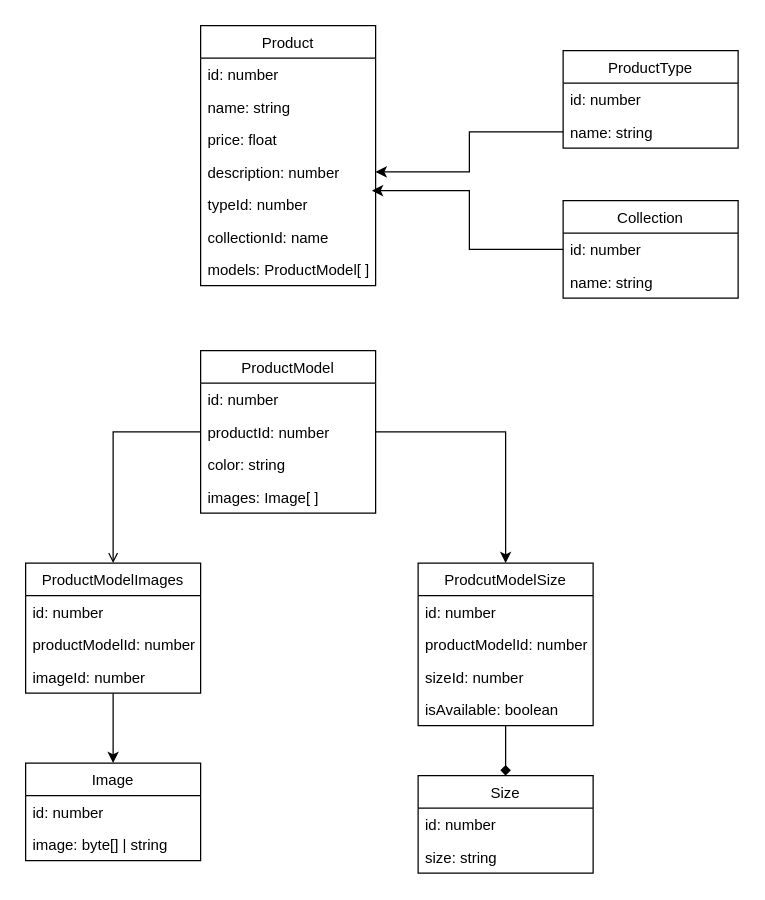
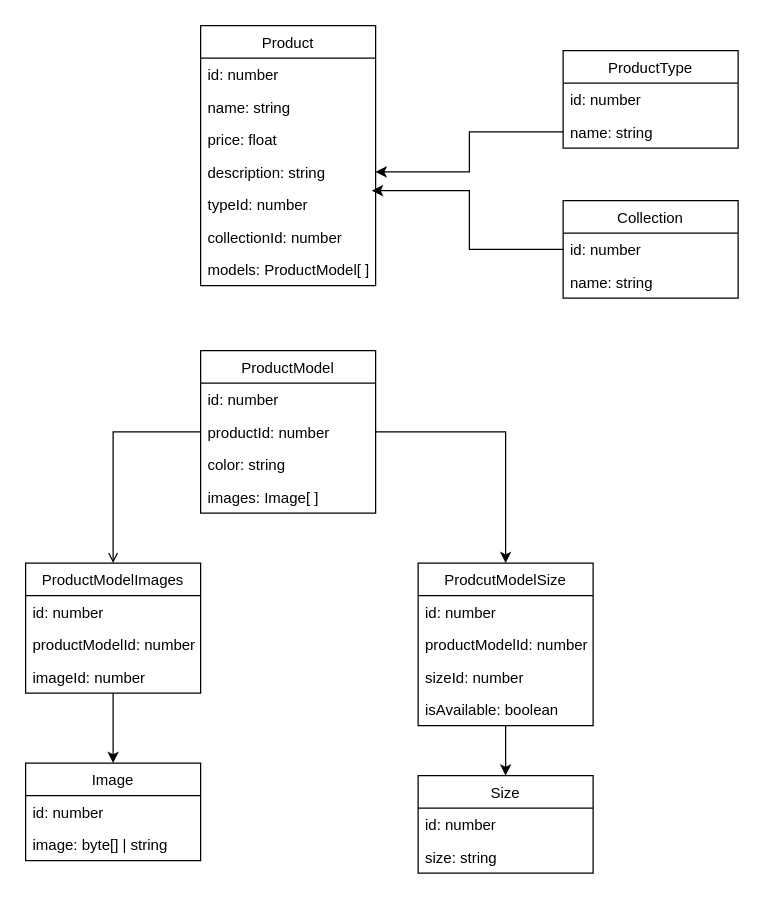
node "description: number": label "description: number" -> "description: string"
node "collectionId: name": label "collectionId: name" -> "collectionId: number"
edge "ProdcutModelSize" -> "Size": arrowhead diamond -> classic
